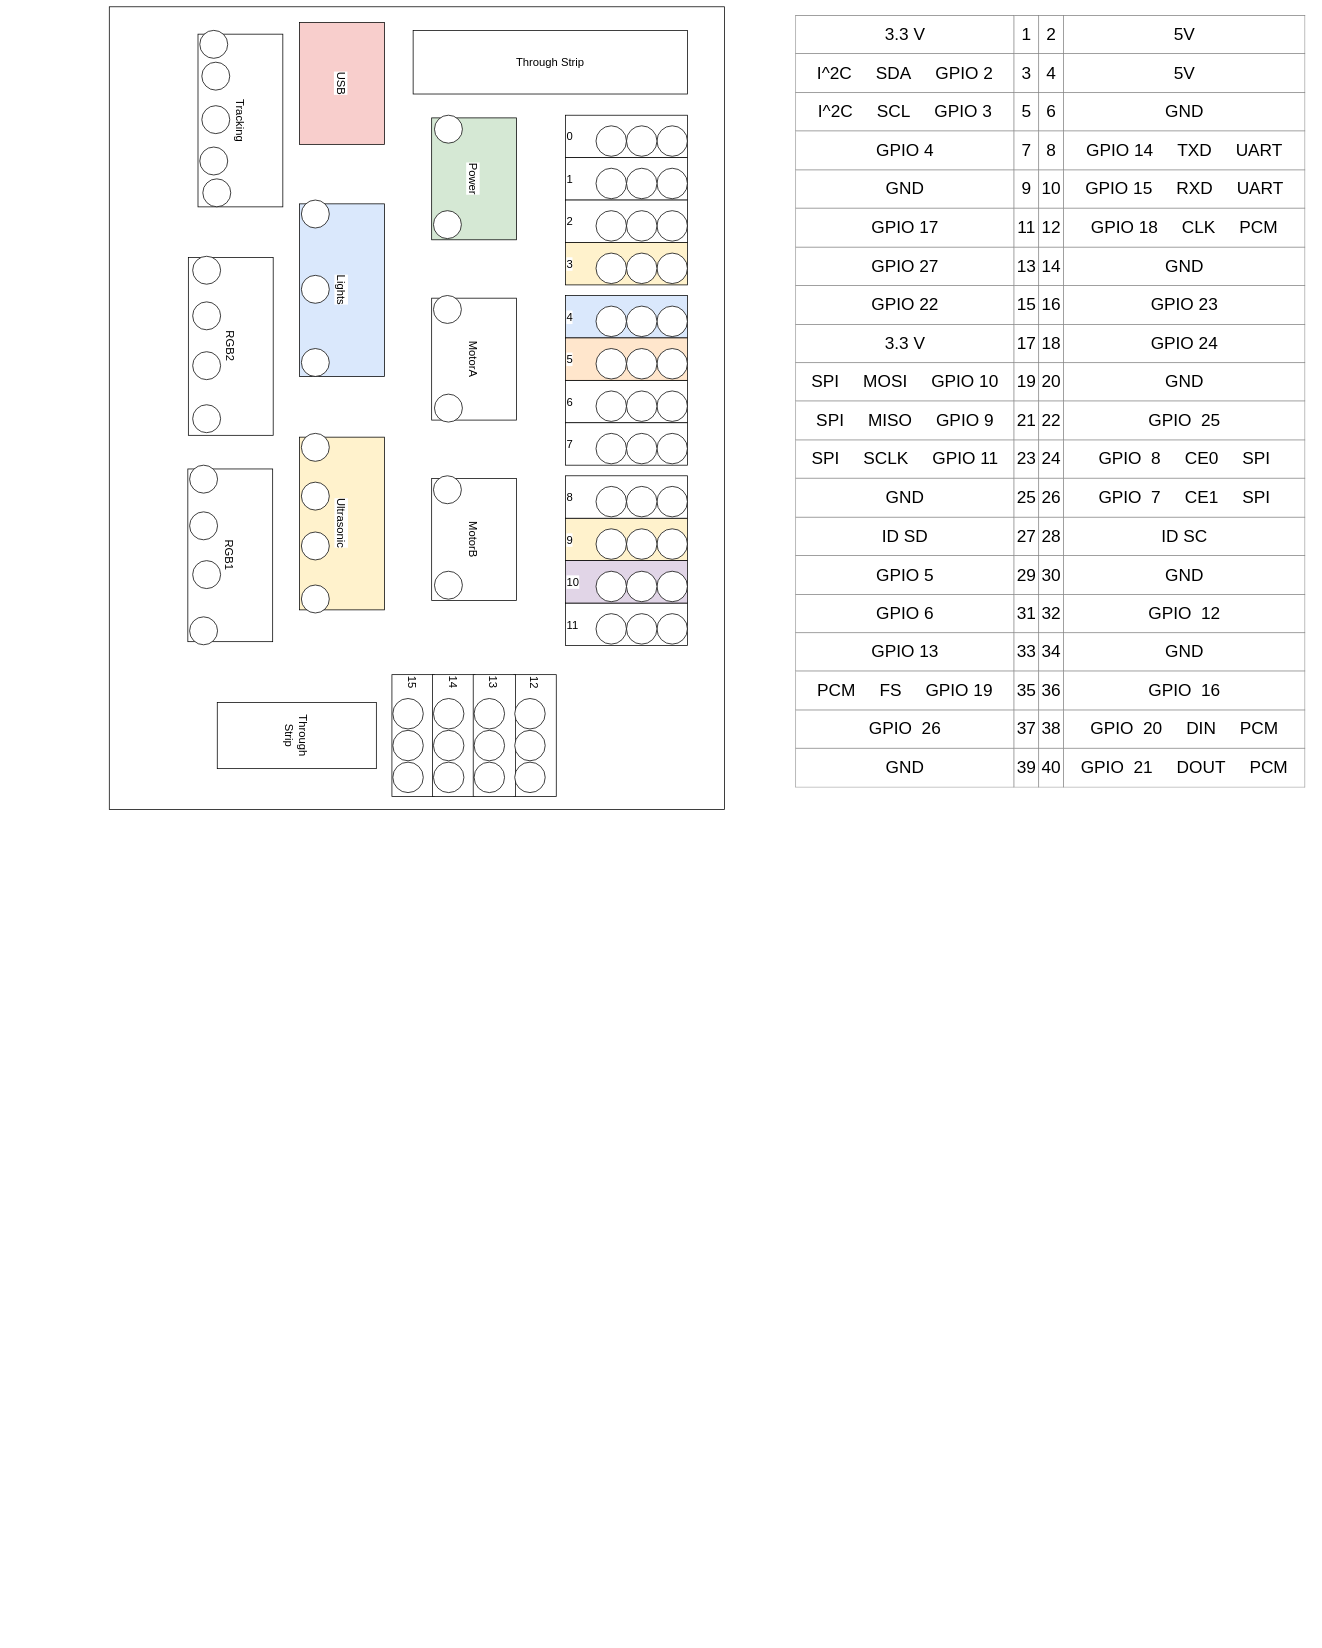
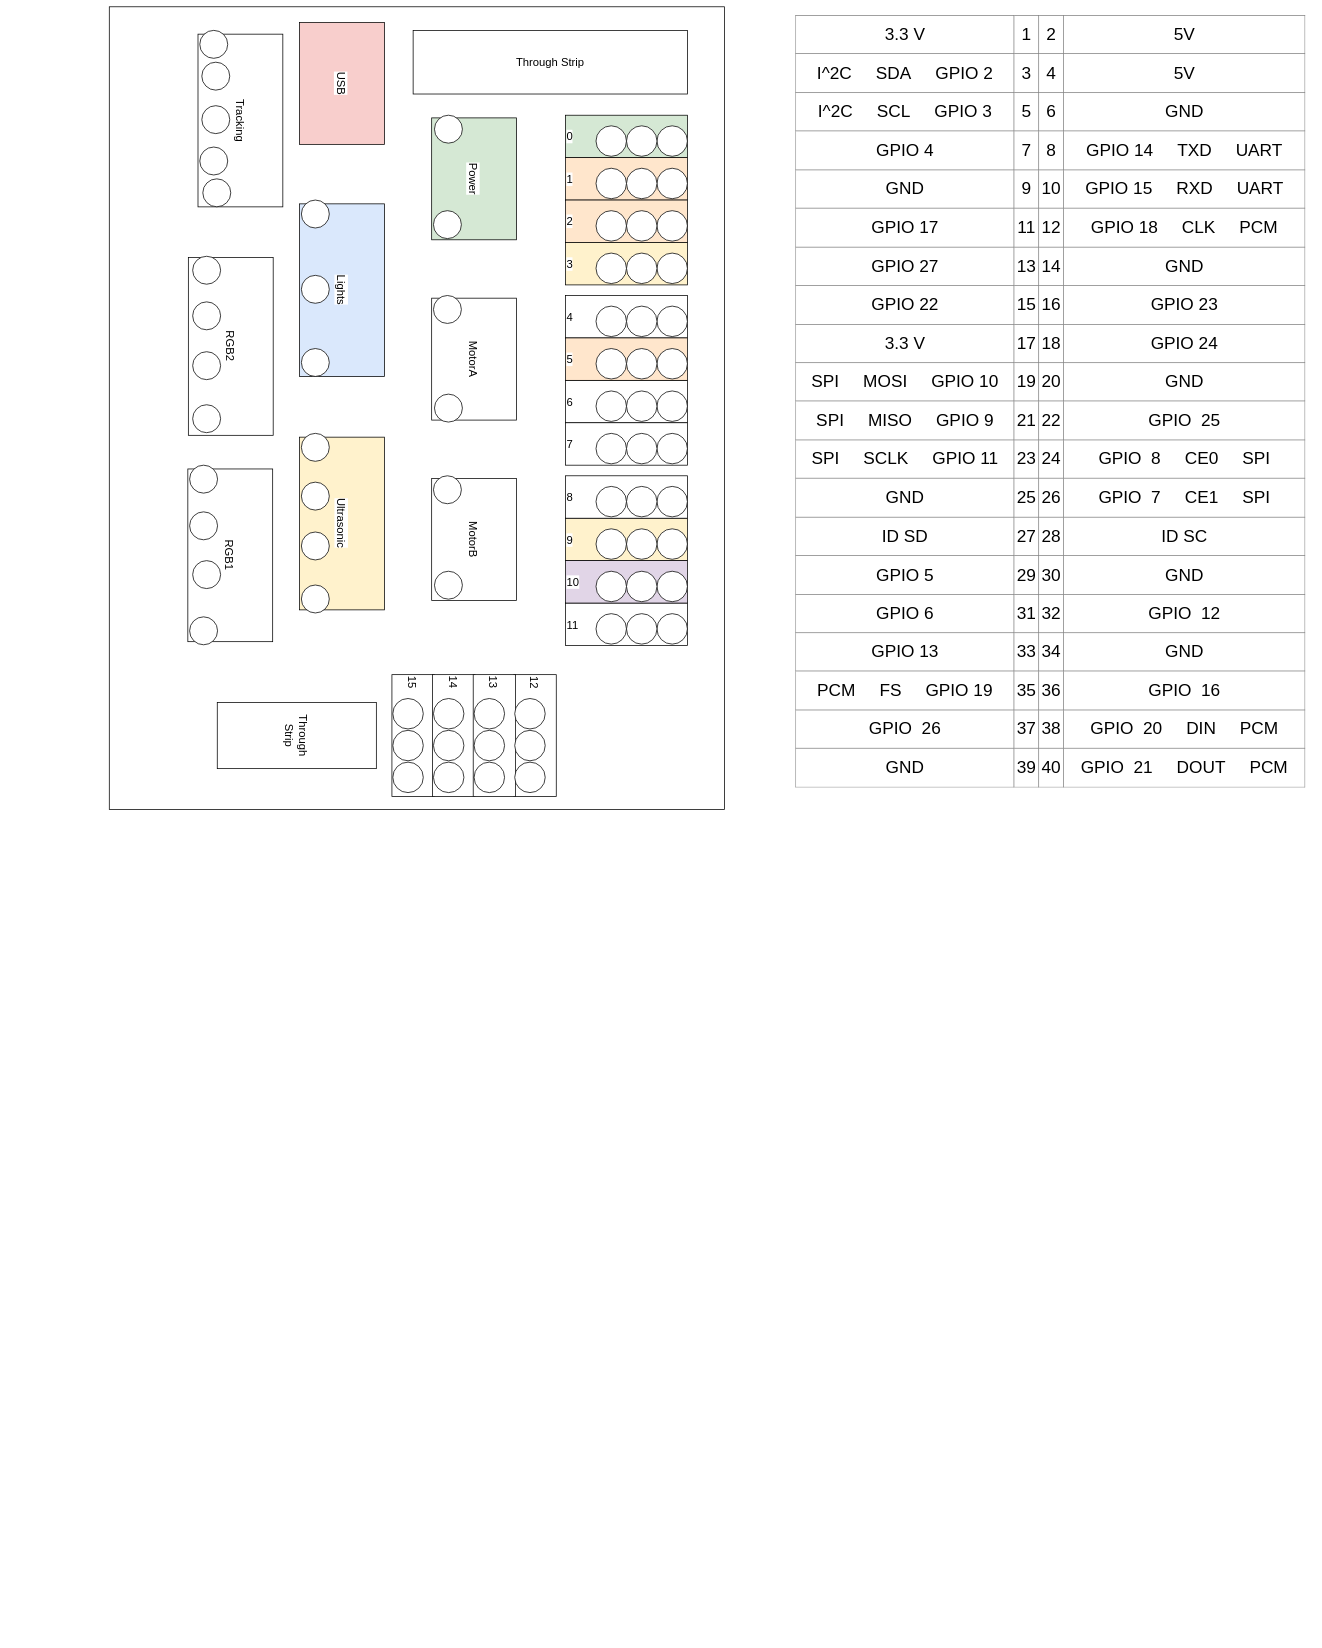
node "0": fillcolor #ffffff -> #d5e8d4
node "1": fillcolor #ffffff -> #ffe6cc
node "2": fillcolor #ffffff -> #ffe6cc
node "4": fillcolor #dae8fc -> #ffffff
